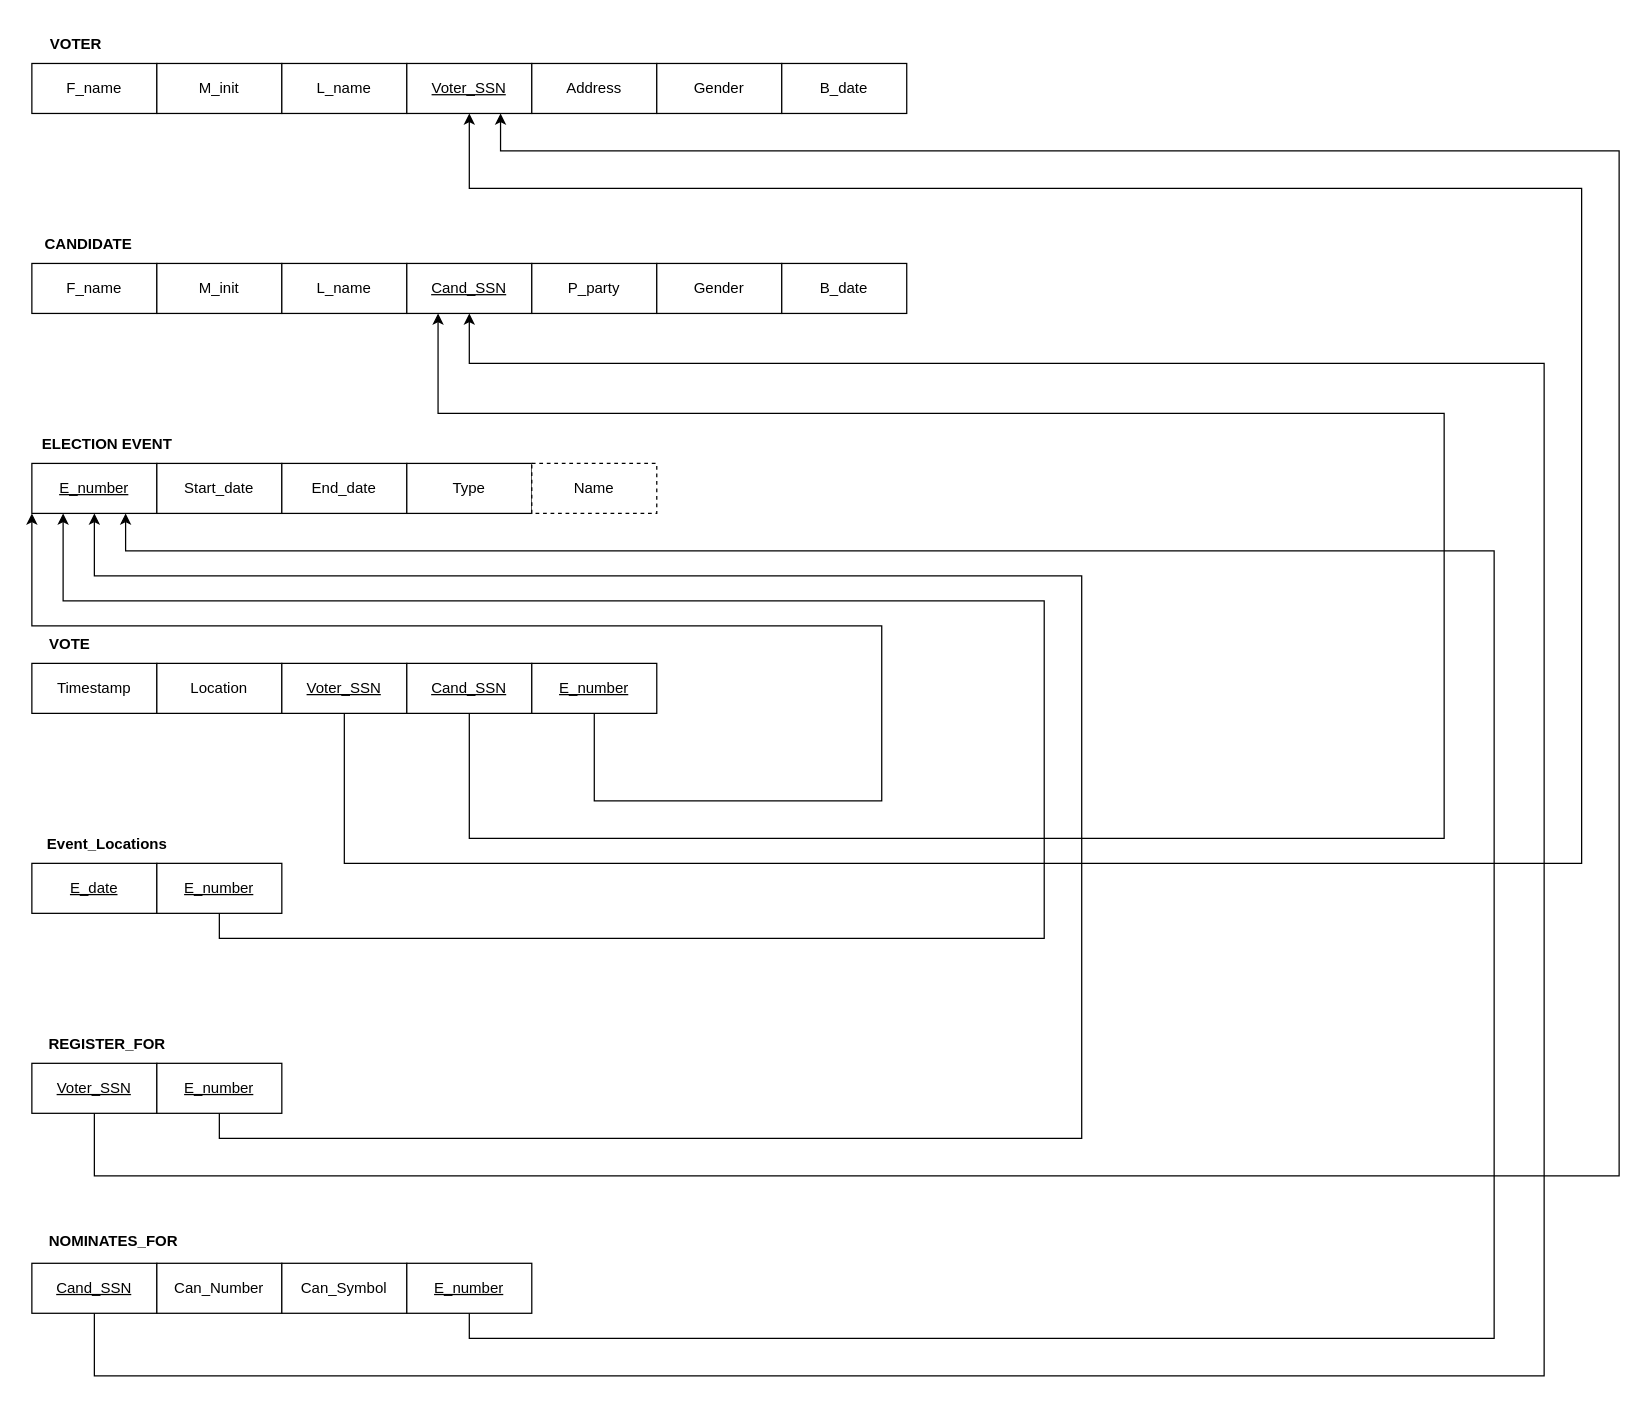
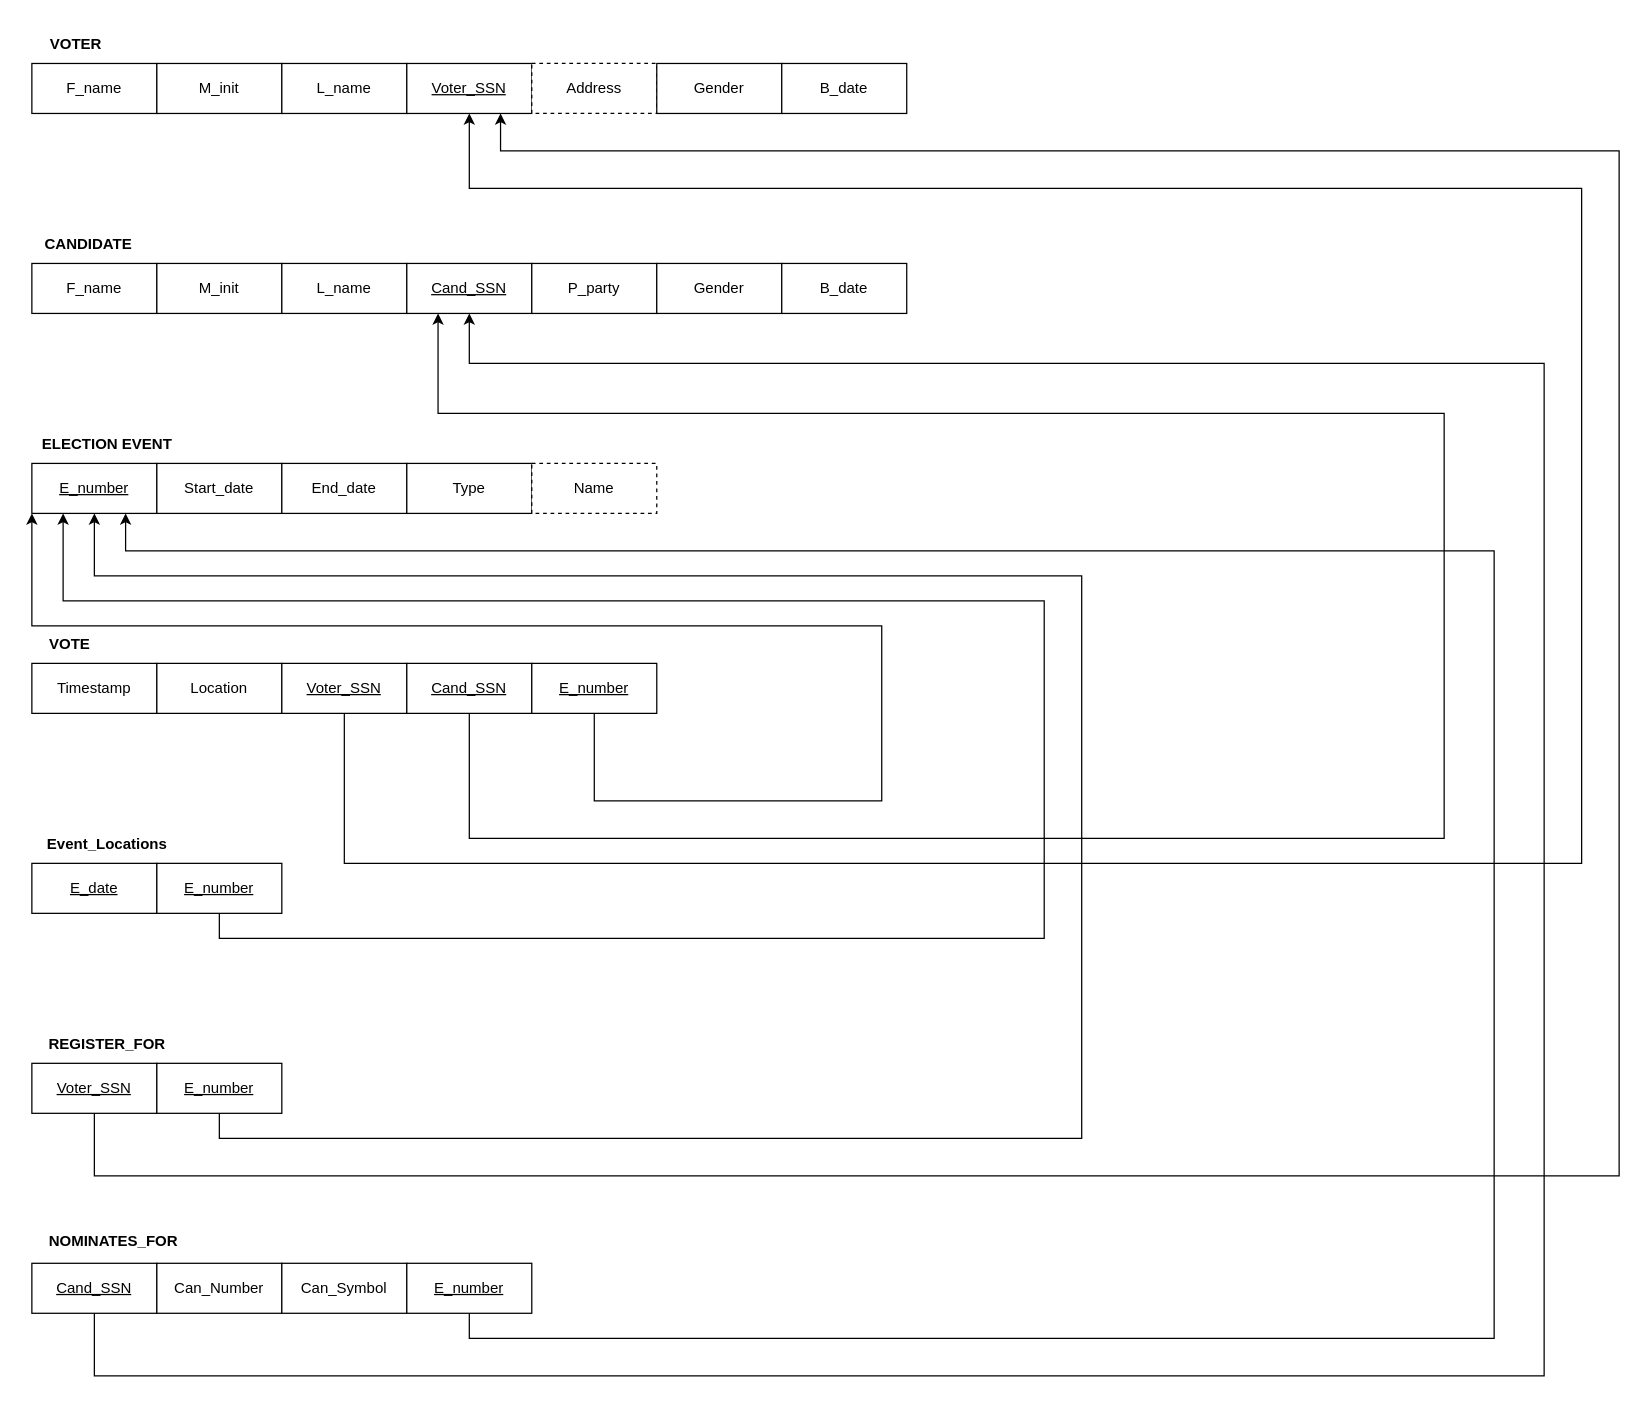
node "Address": style solid -> dashed
